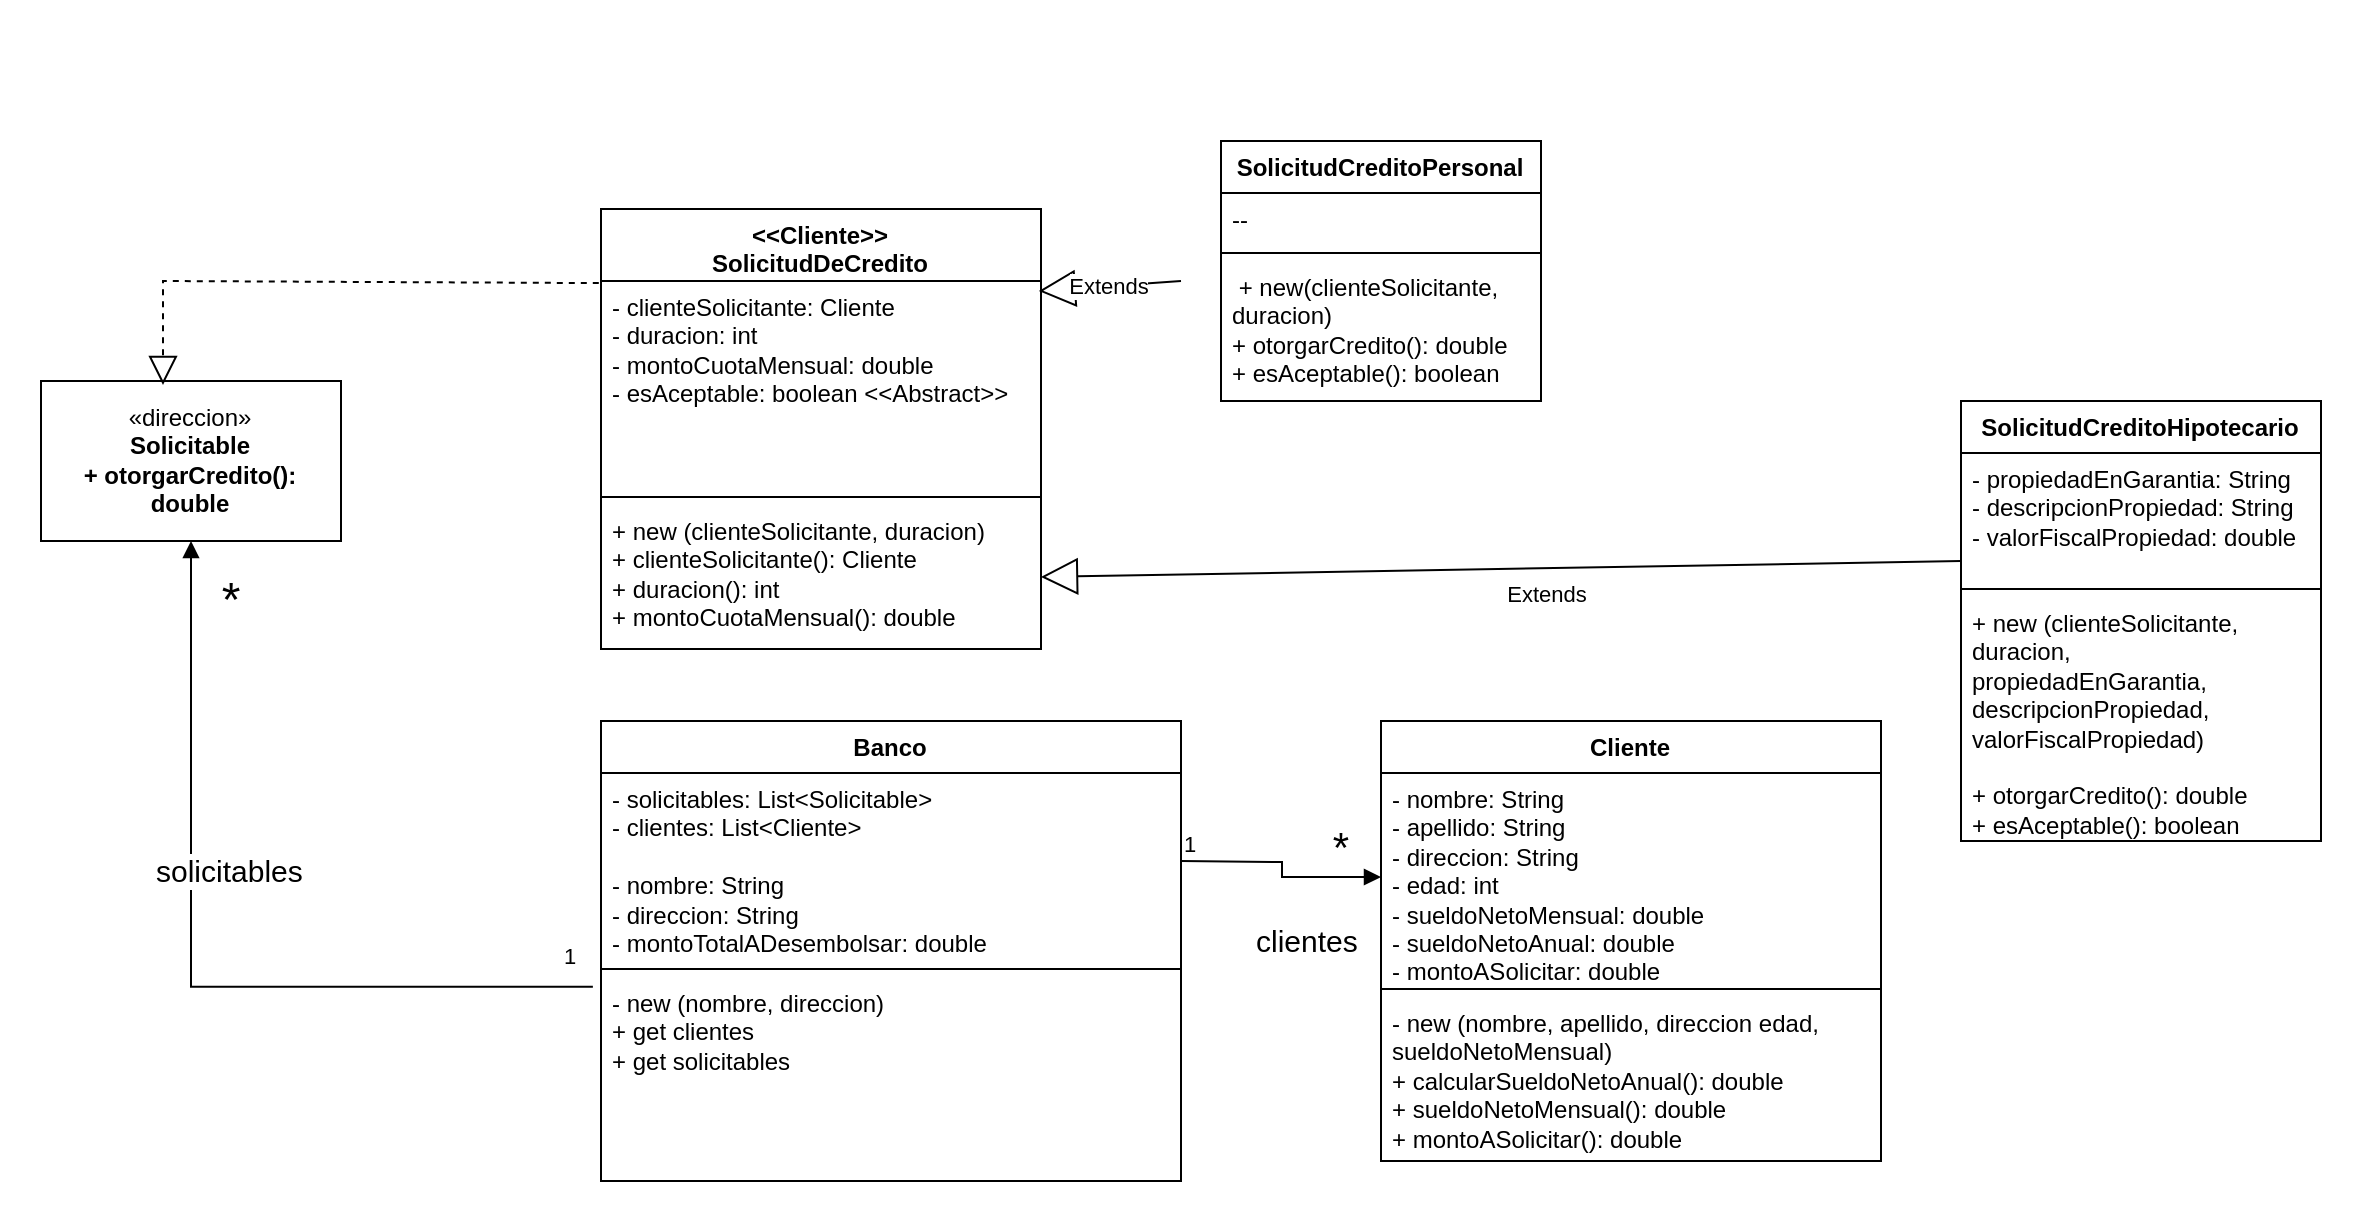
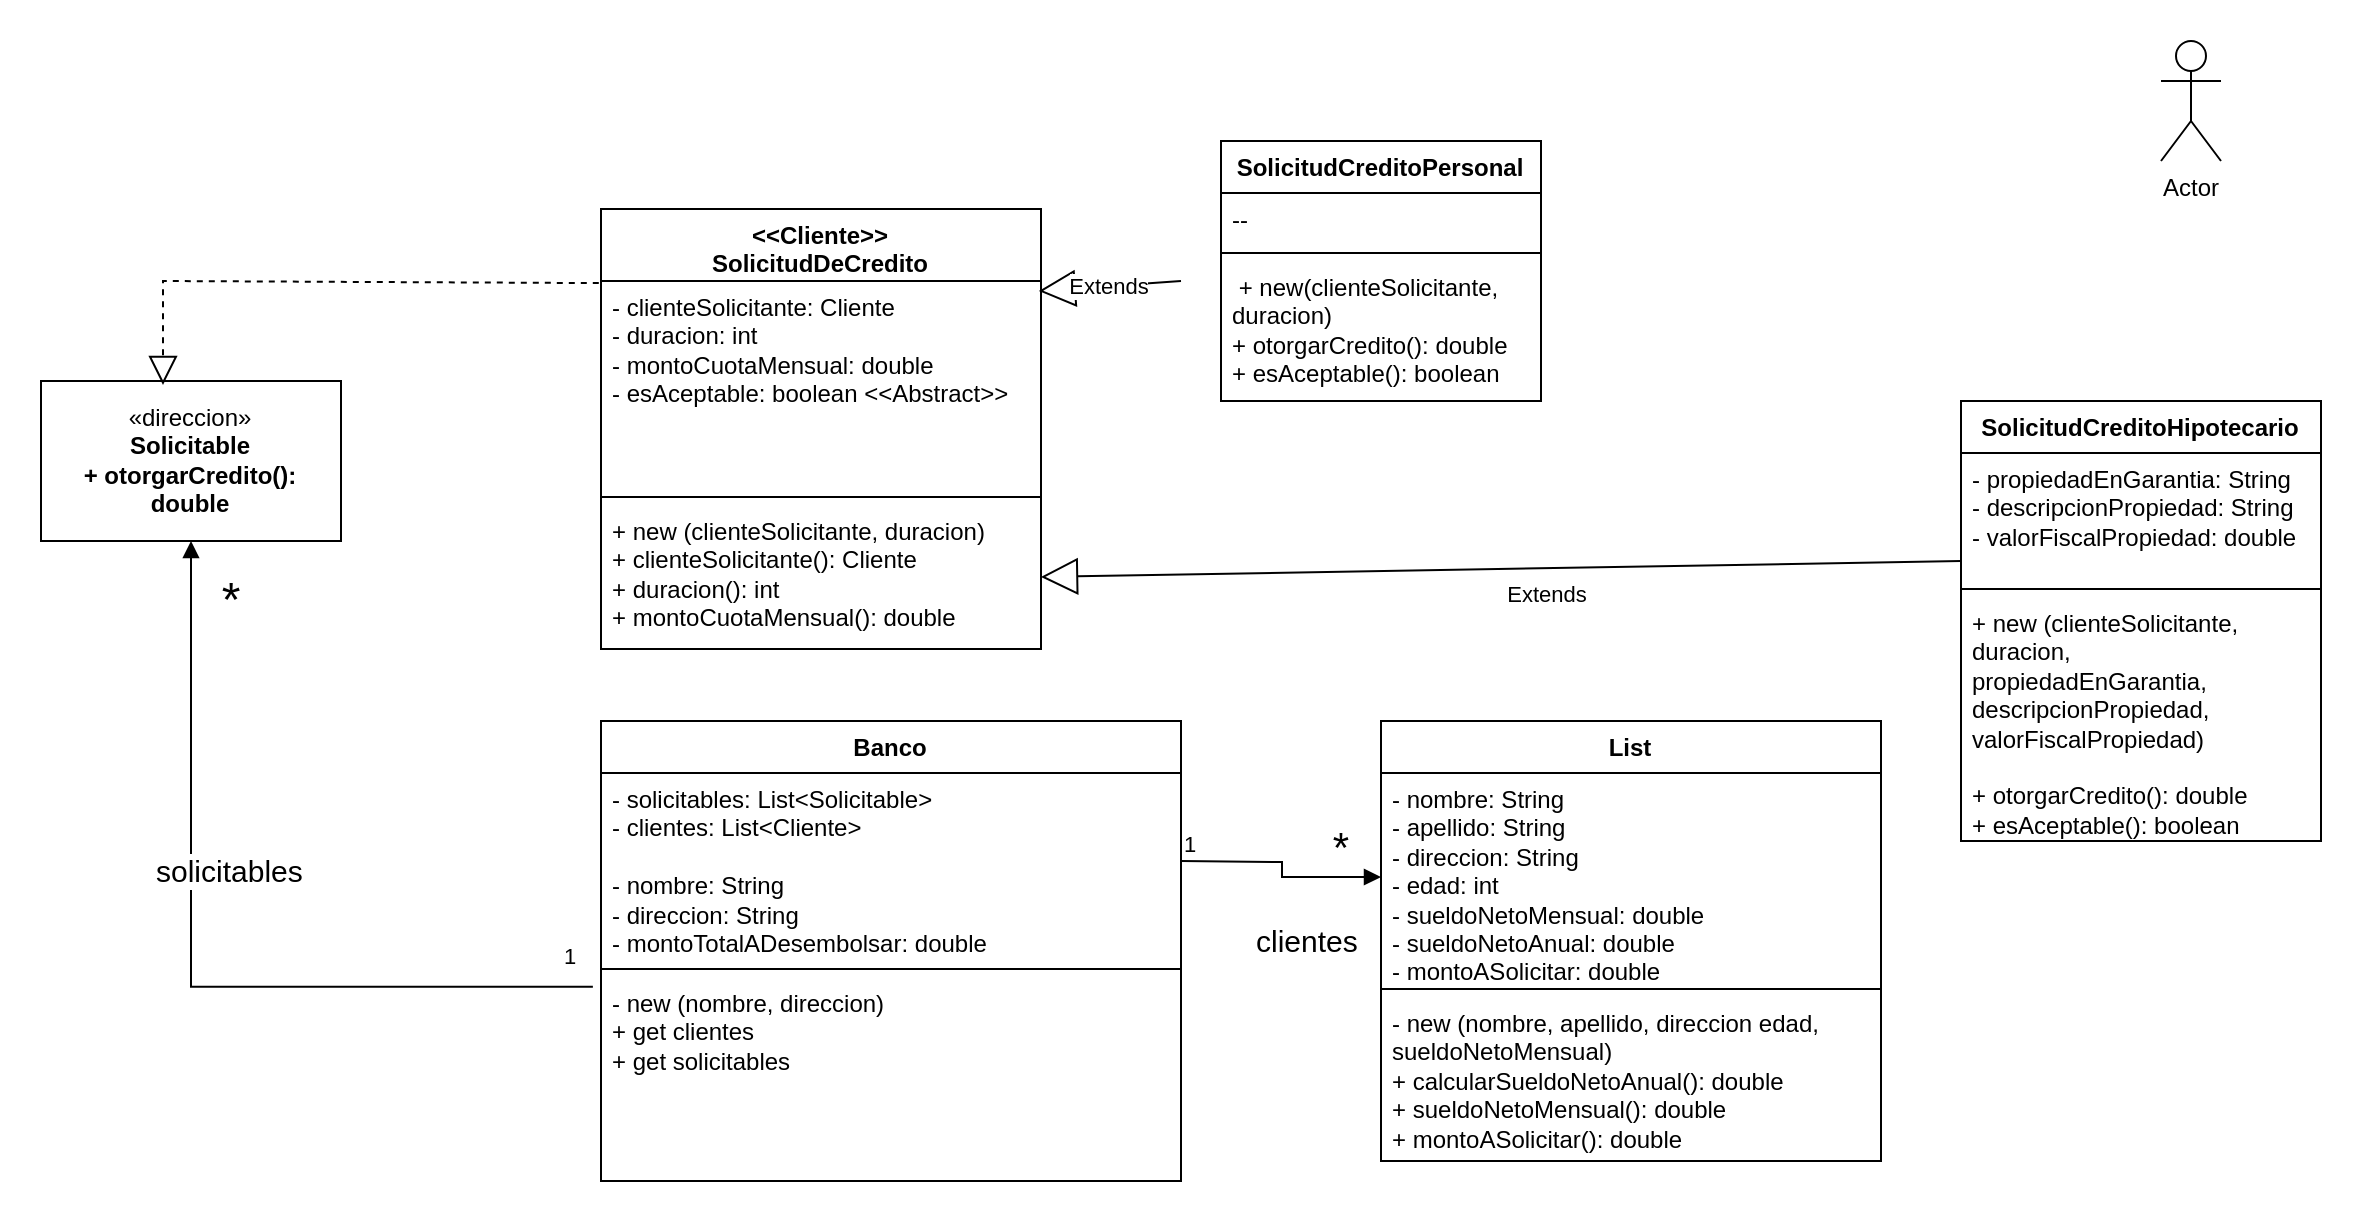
node "Actor": added
node "Cliente": label "Cliente" -> "List"
